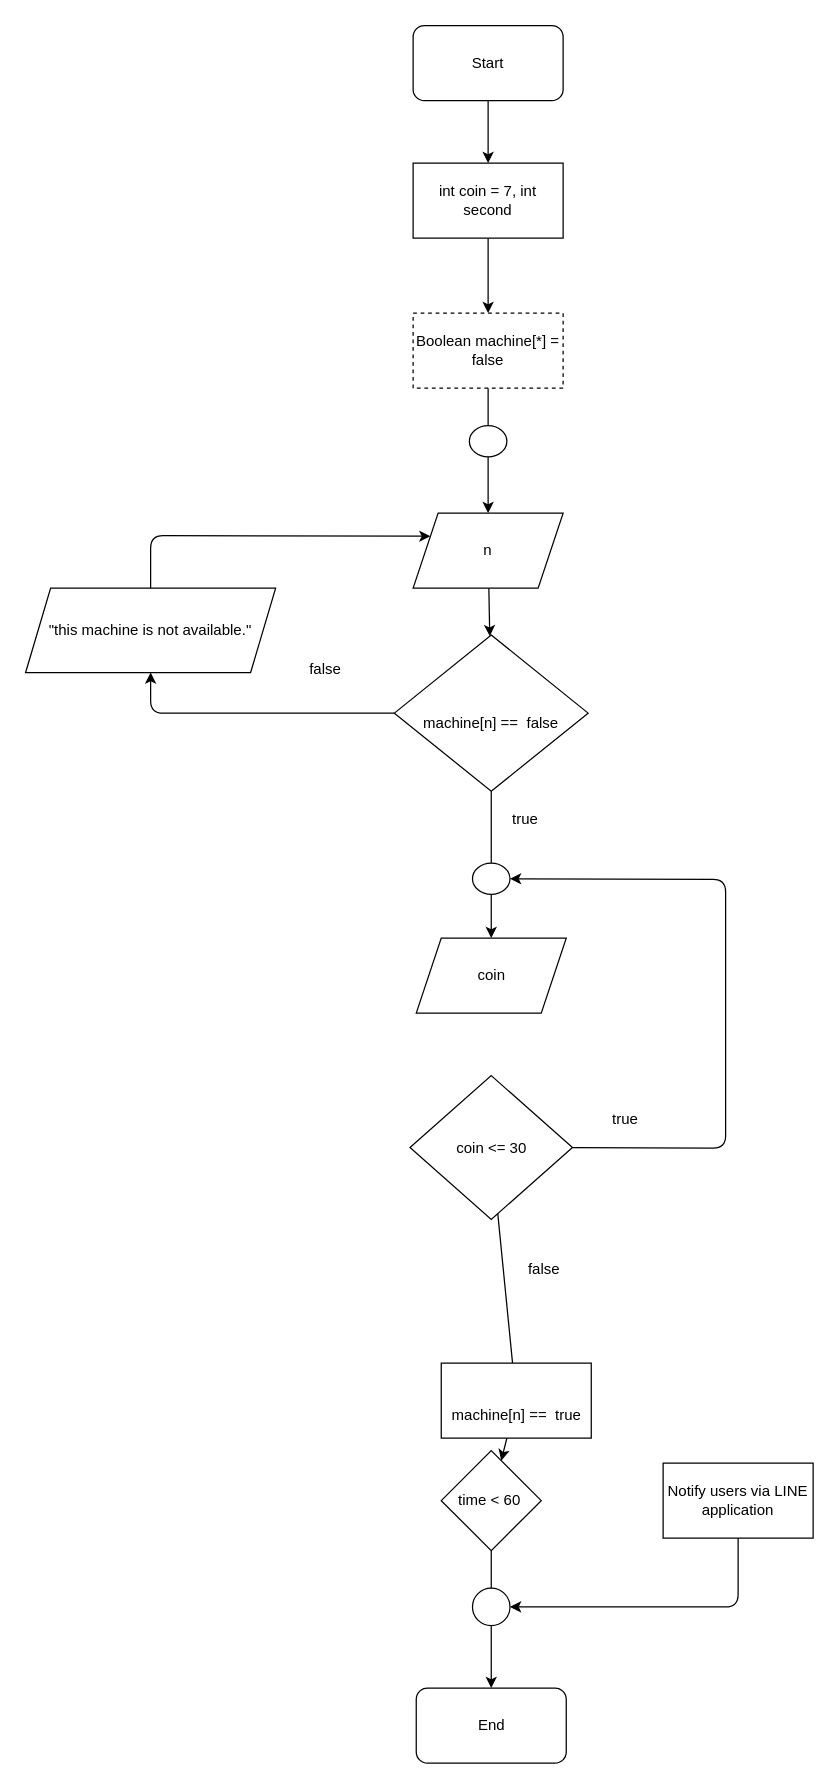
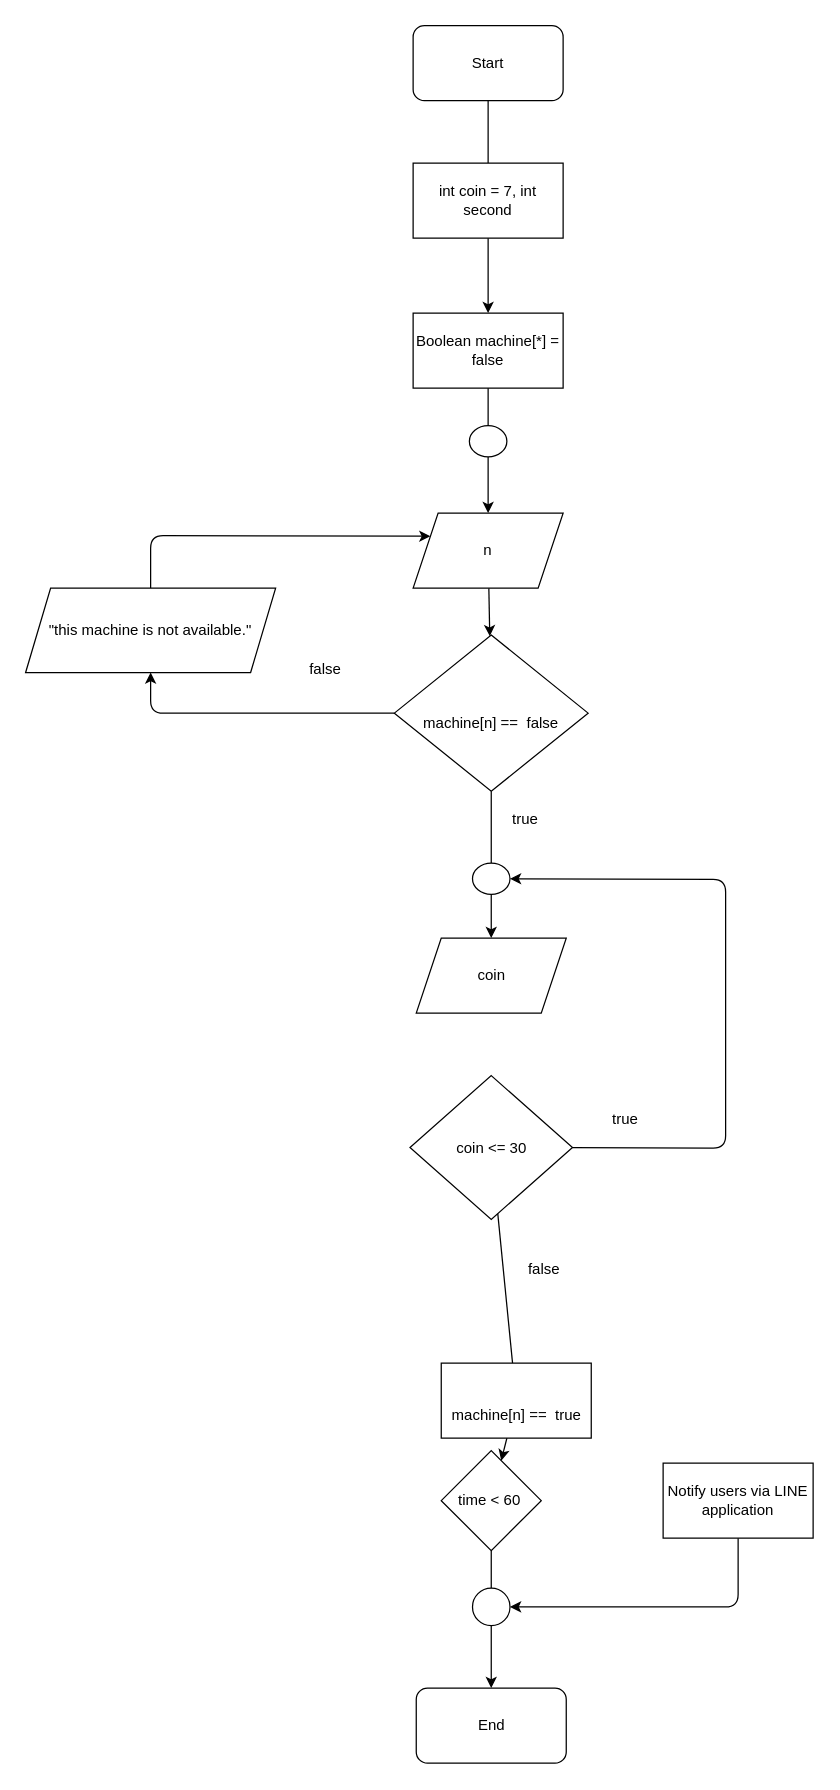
edge "Start" -> "int coin = 7, int second": arrowhead classic -> none
node "Boolean machine[*] = false": style dashed -> solid
